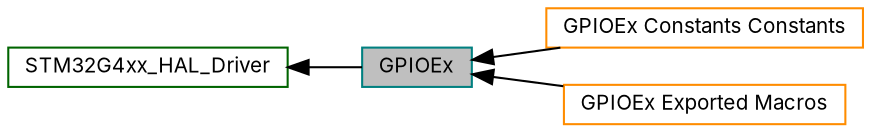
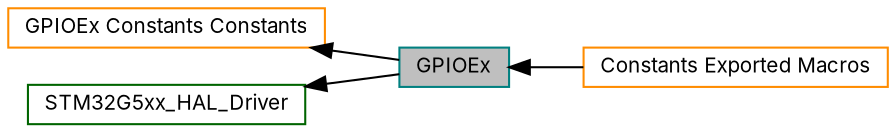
edge "GPIOEx Constants Constants" -> "GPIOEx": reversed
node "STM32G4xx_HAL_Driver": label "STM32G4xx_HAL_Driver" -> "STM32G5xx_HAL_Driver"
node "GPIOEx Exported Macros": label "GPIOEx Exported Macros" -> "Constants Exported Macros"
